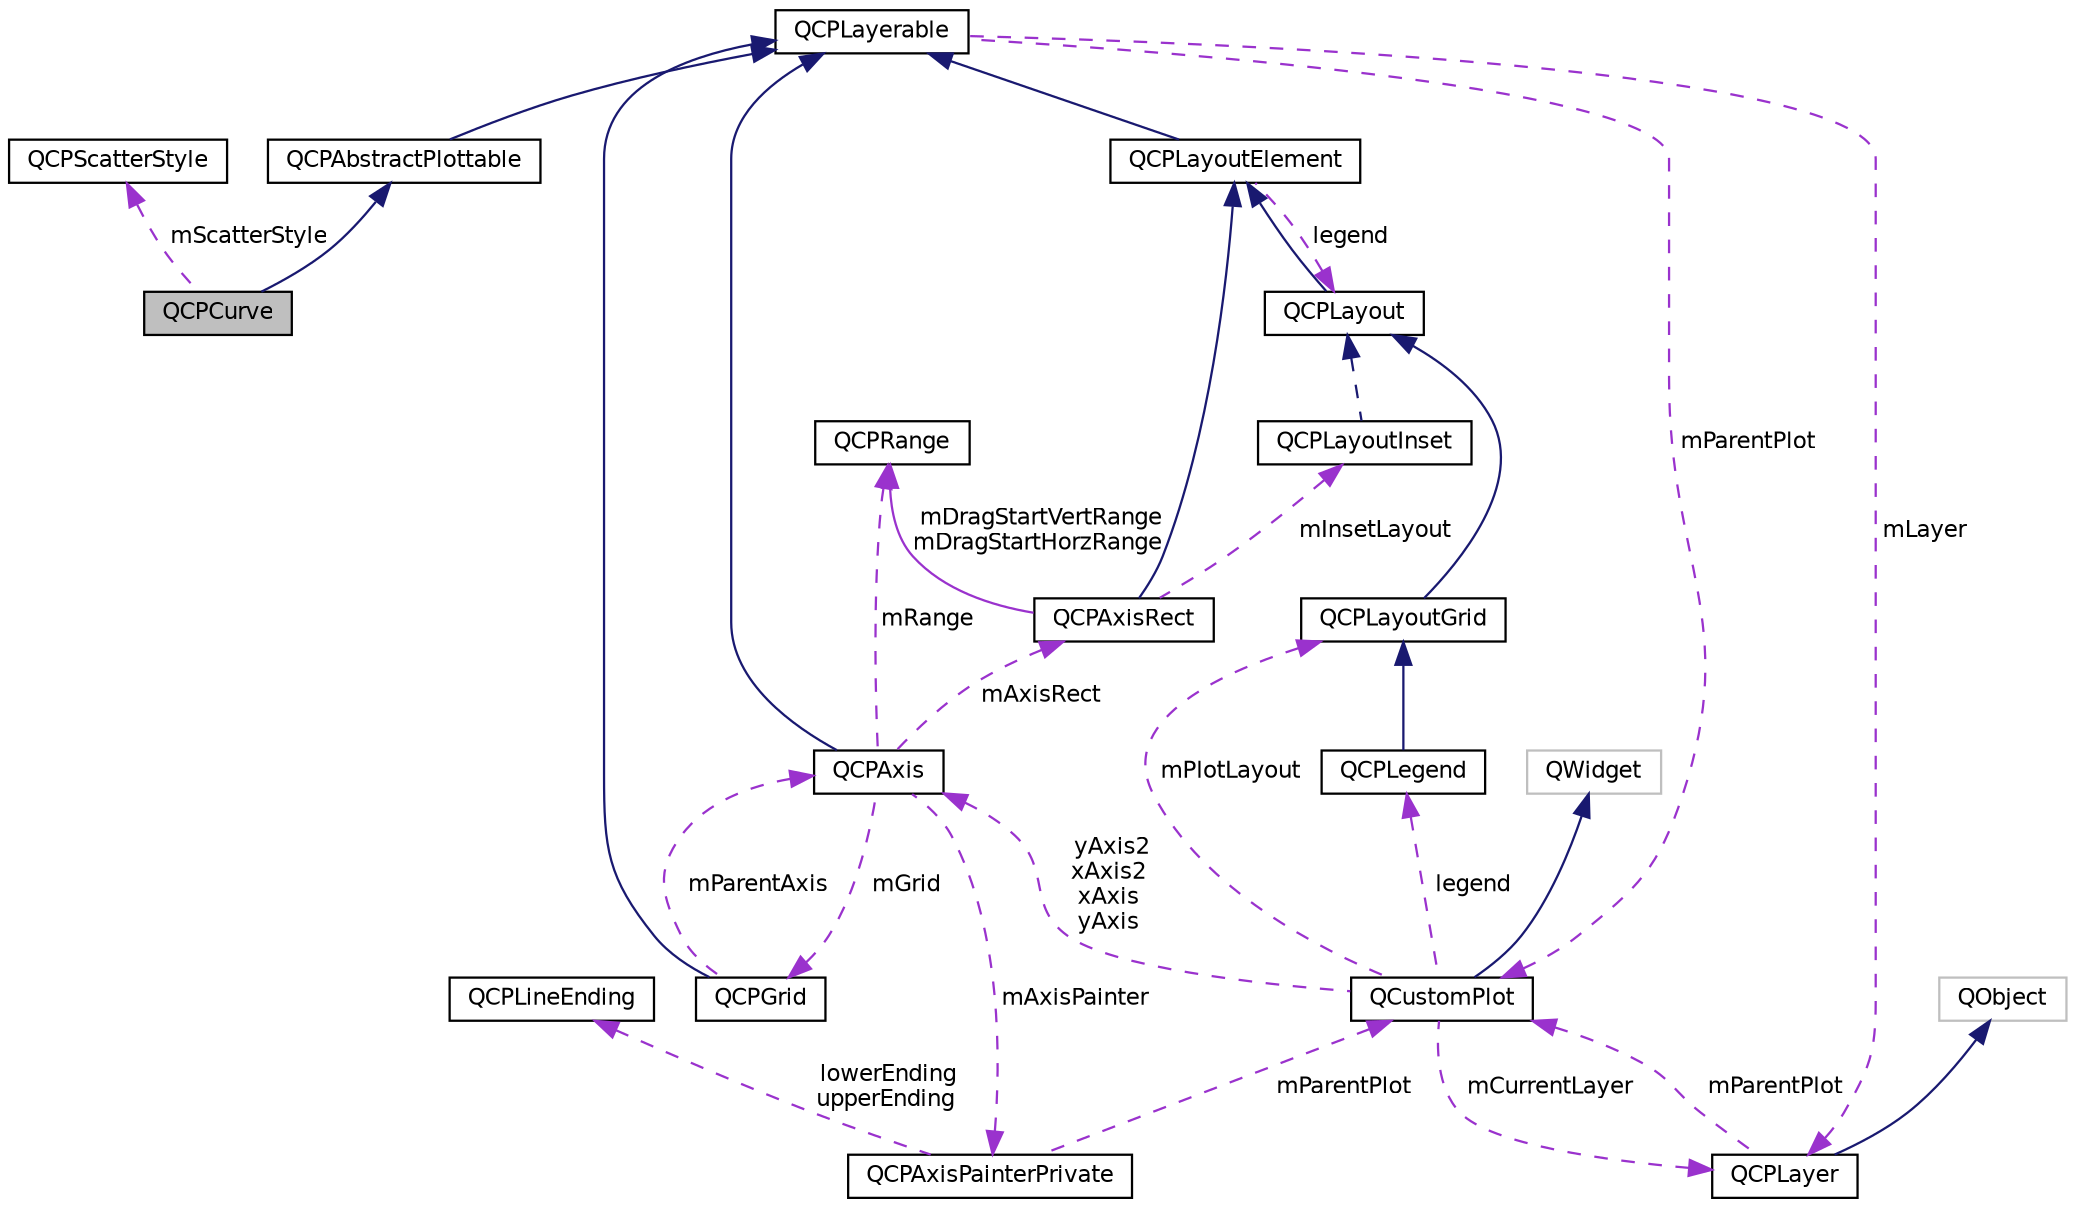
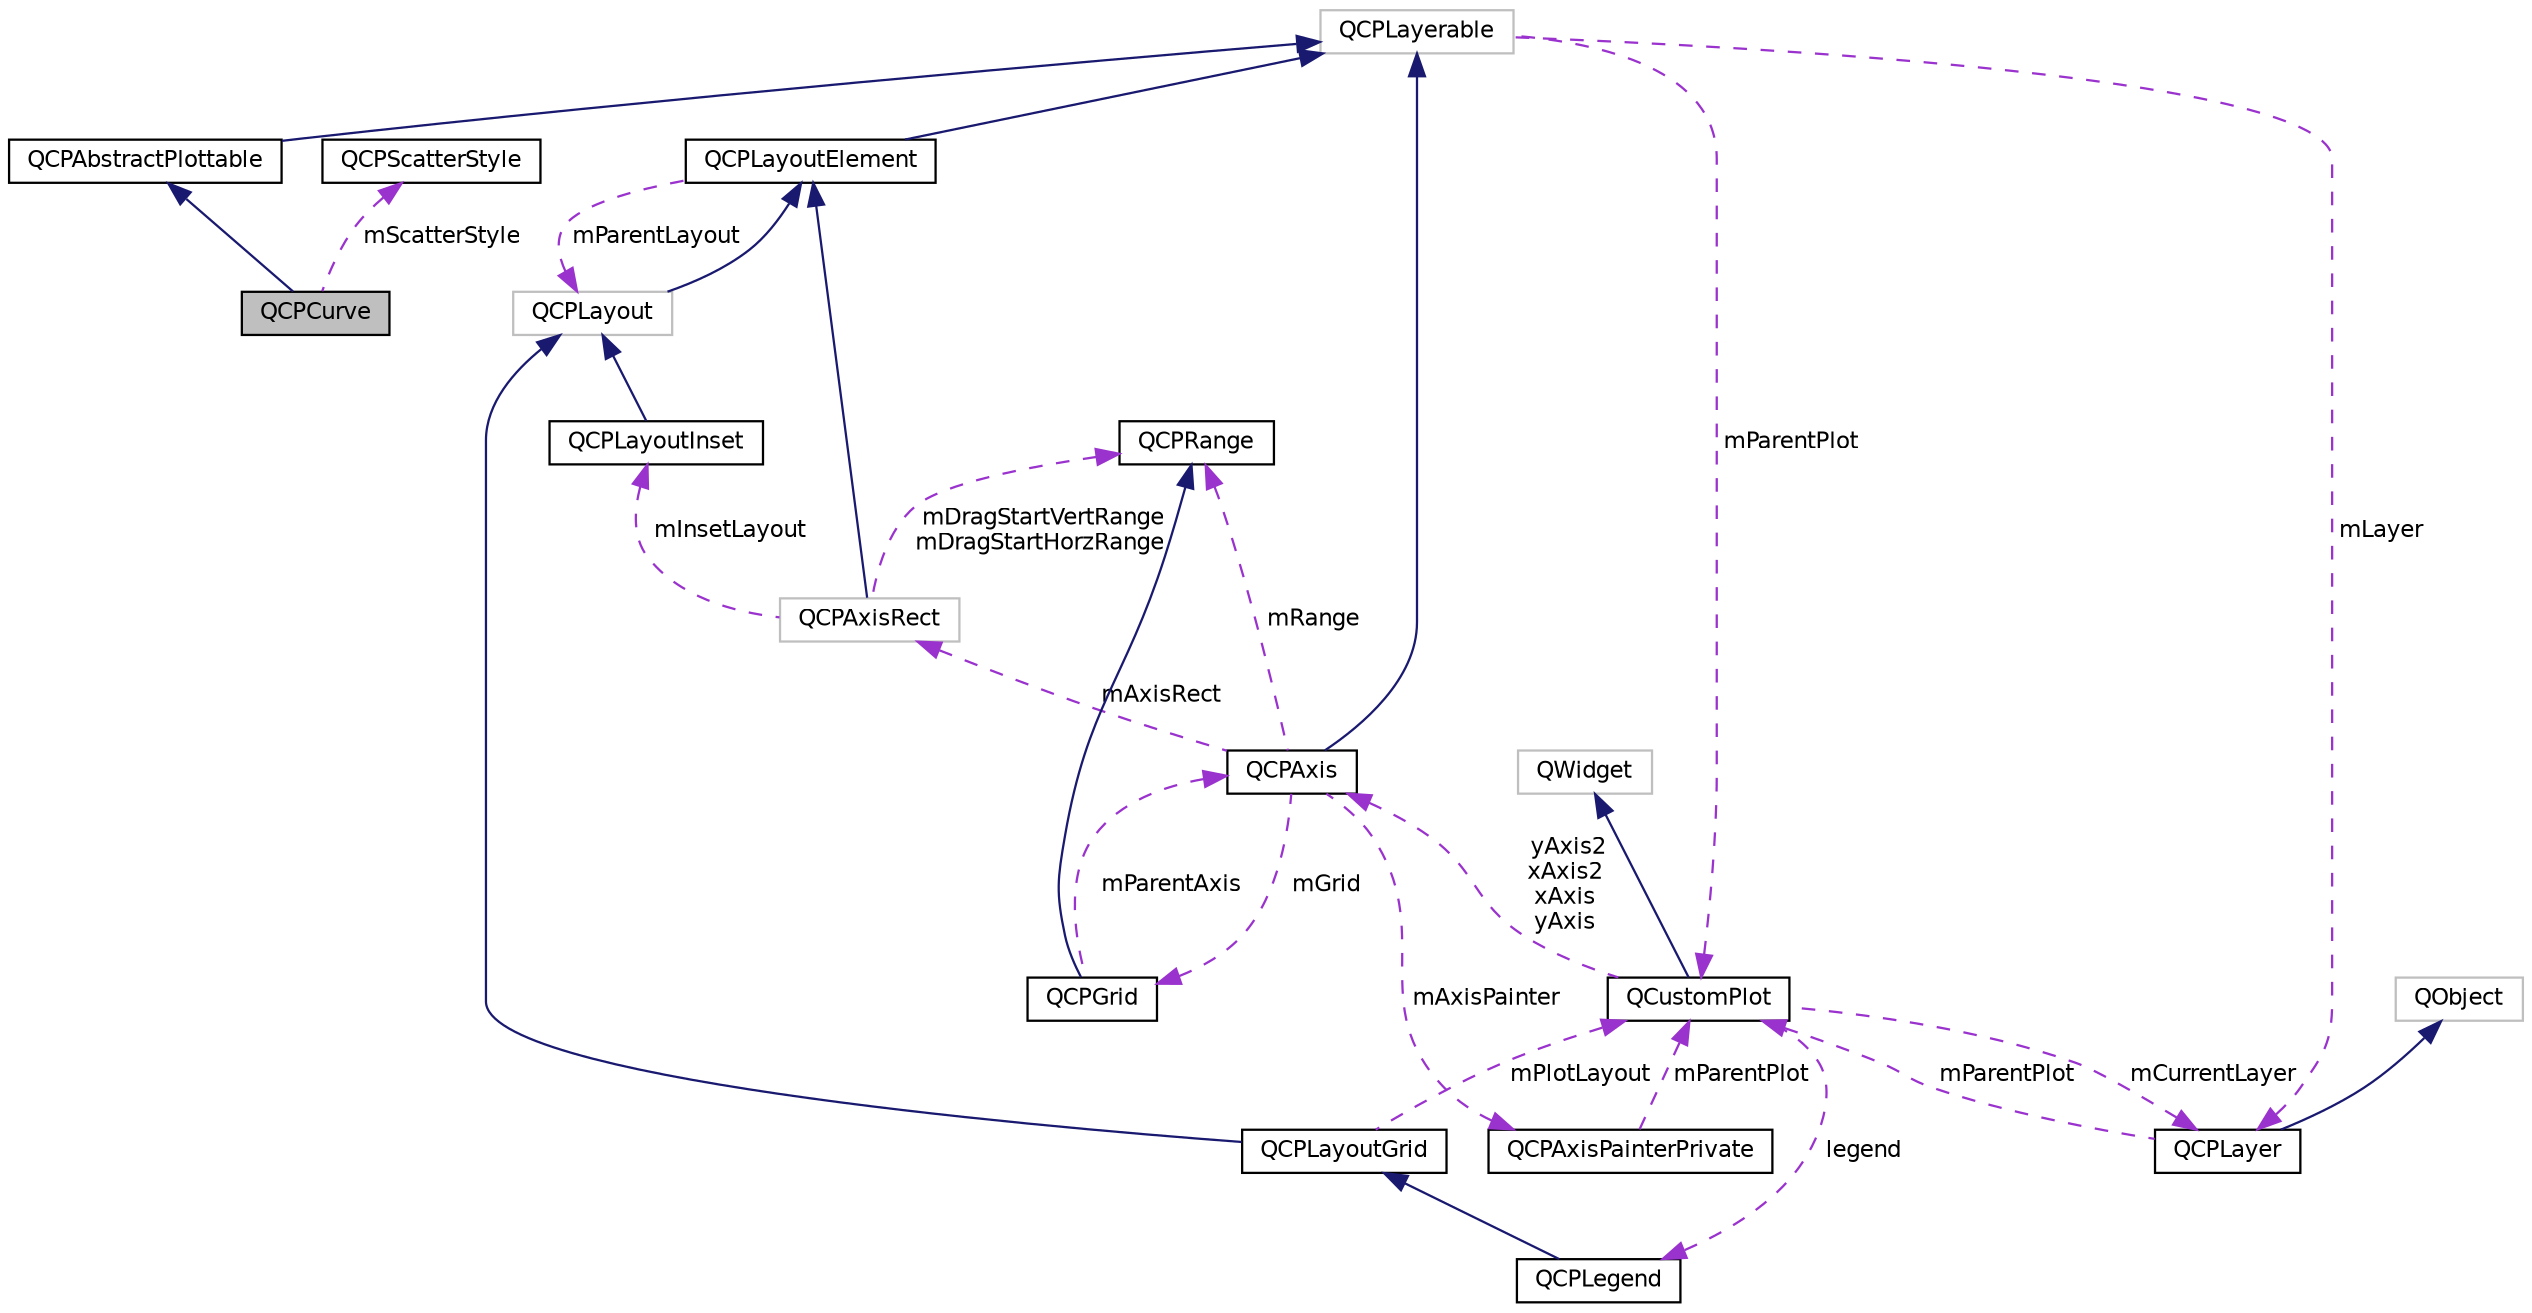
node "QCPLayerable": color black -> grey75
edge "QCPLayoutElement" -> "QCPLayout": label " legend" -> " mParentLayout"
node "QCPLayout": color black -> grey75
edge "QCPLayoutInset" -> "QCPLayout": style dashed -> solid
edge "QCPGrid" -> "QCPLayerable": now "QCPGrid" -> "QCPRange"
edge "QCPAxisRect" -> "QCPRange": style solid -> dashed
node "QCPAxisRect": color black -> grey75
edge "QCustomPlot" -> "QCPLayoutGrid": reversed
node "QCPLineEnding": removed
